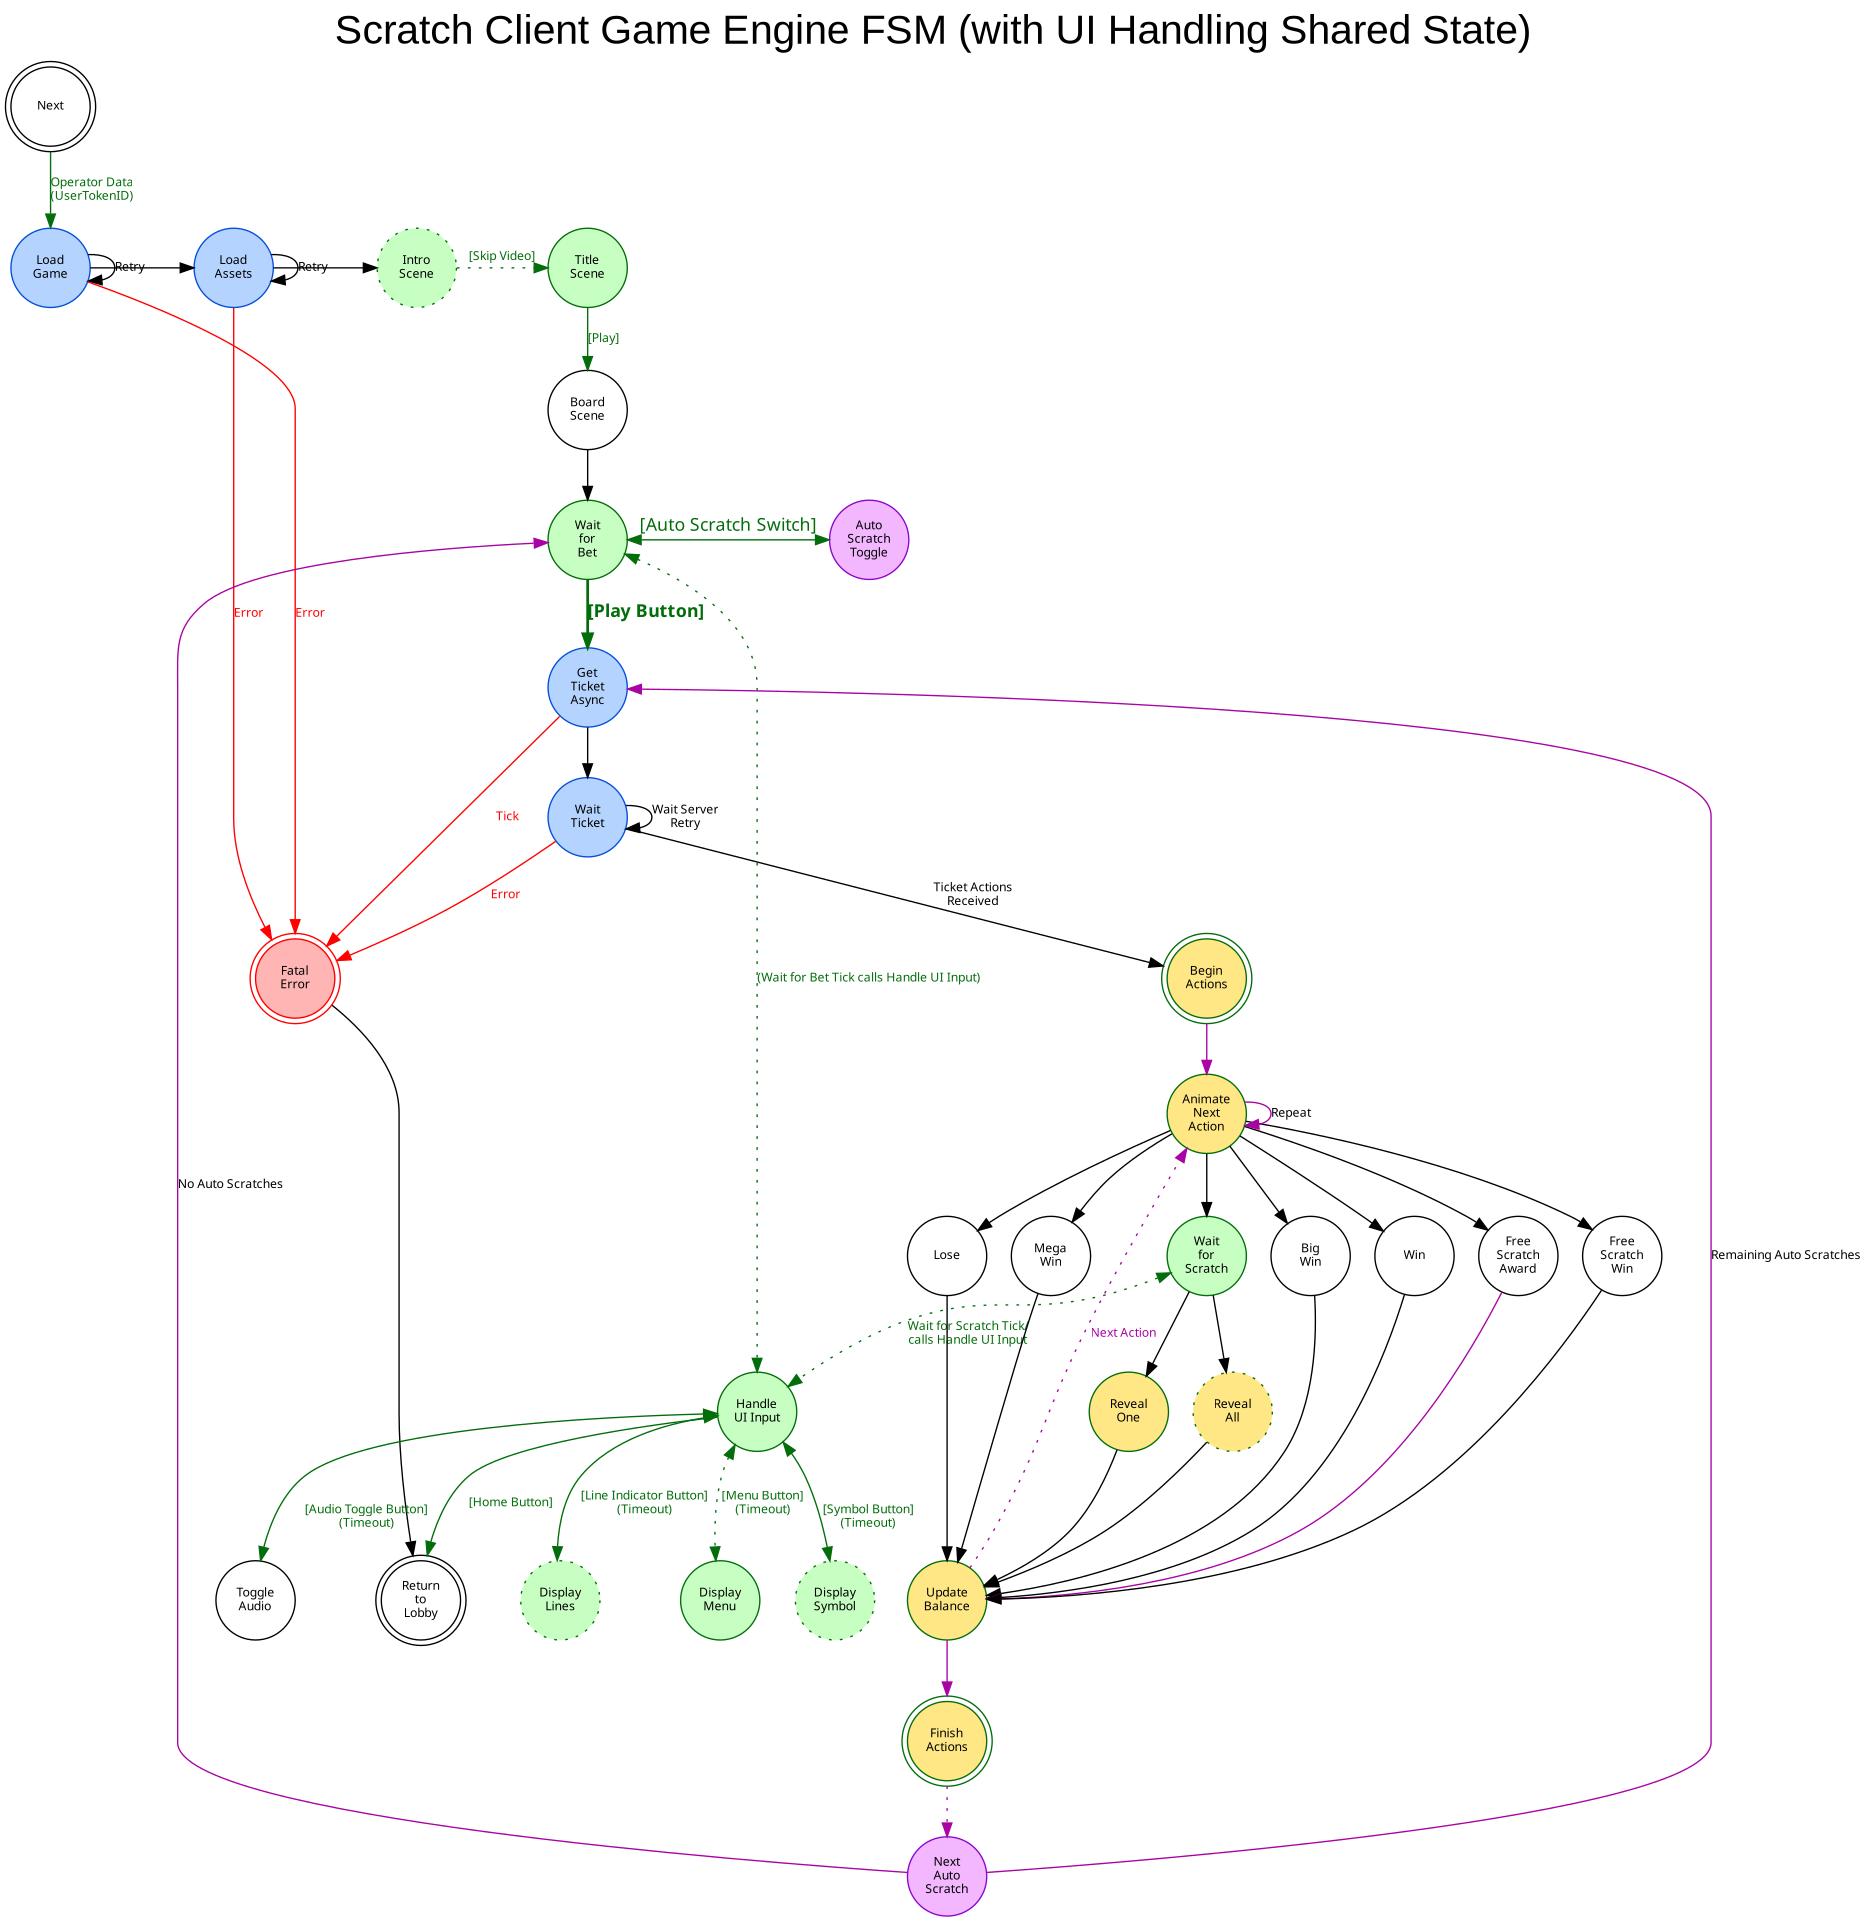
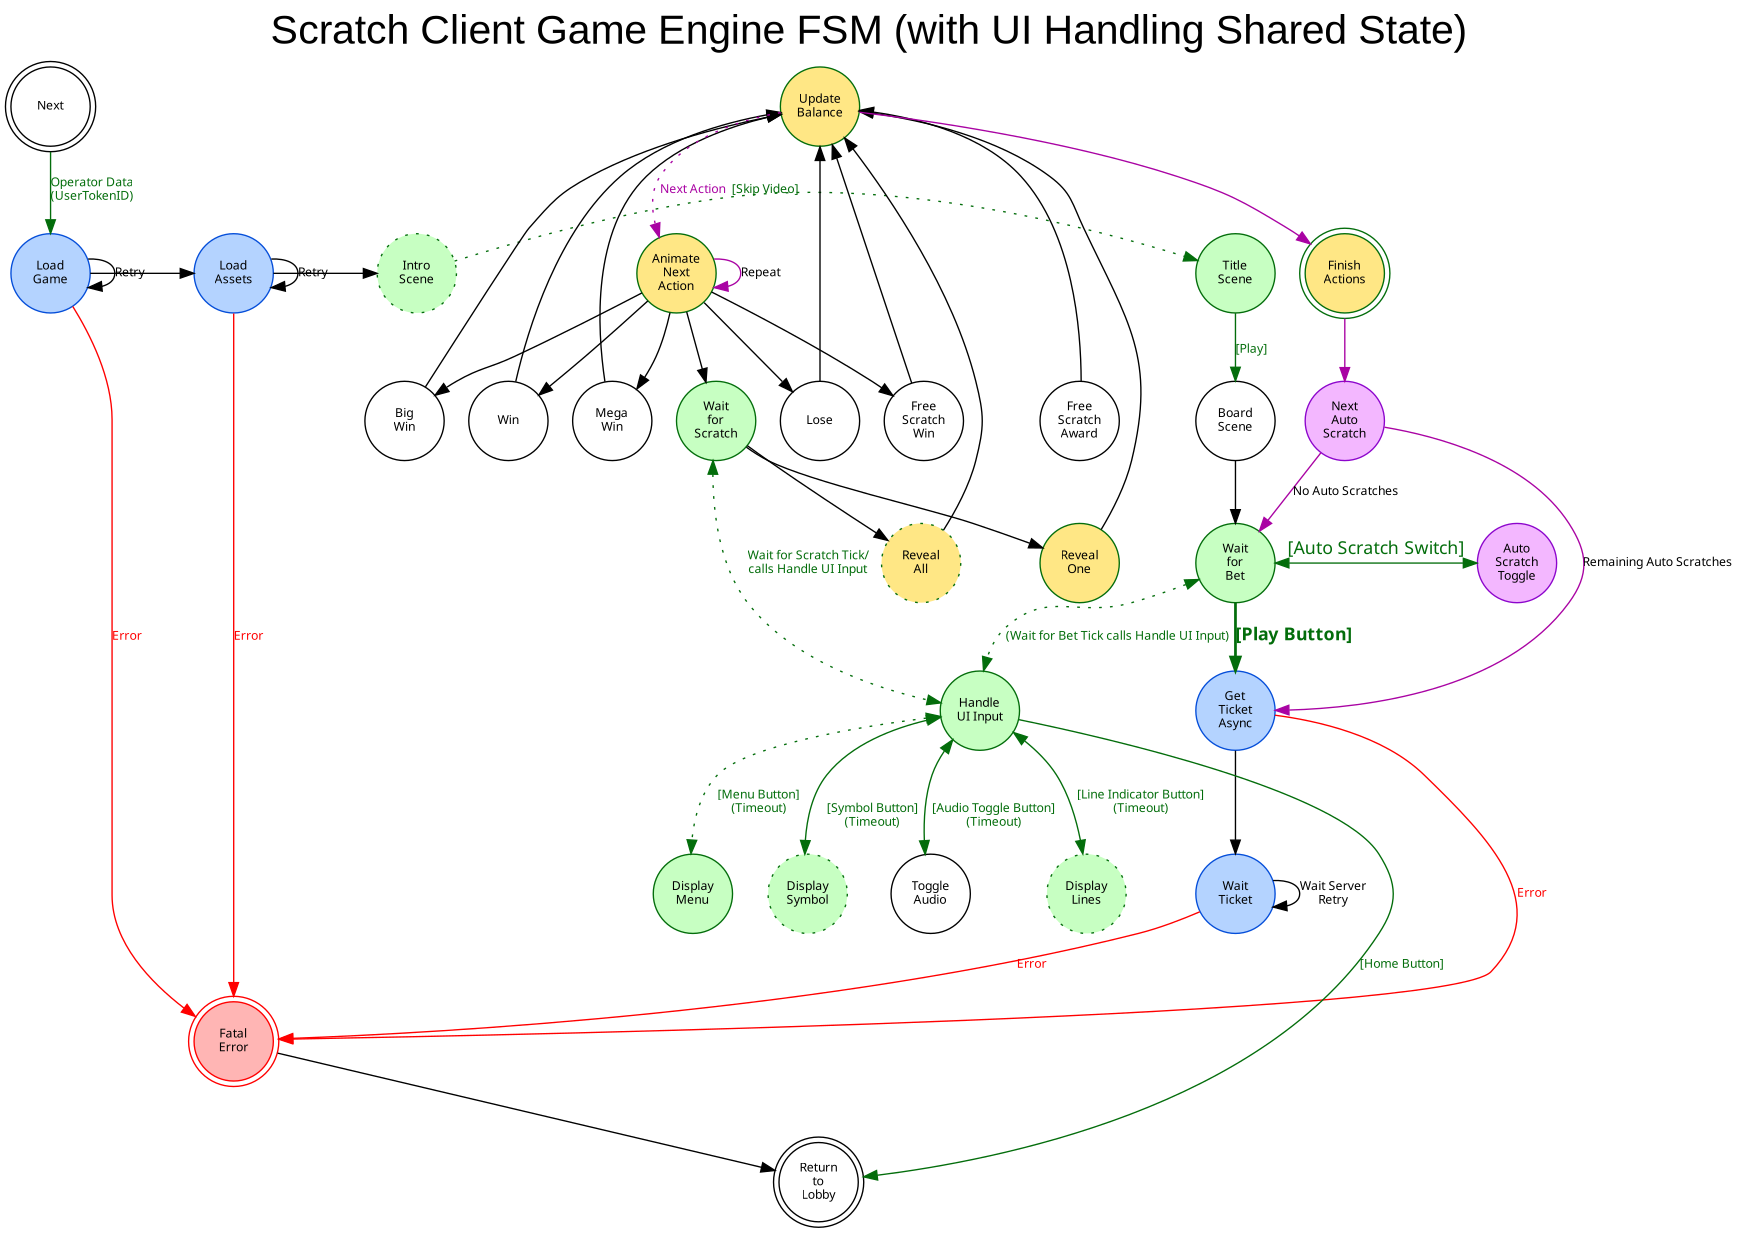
edge "Get Ticket Async" -> "Fatal Error": label "Tick" -> "Error"
node "Begin Actions": removed
edge "Animate Next Action" -> "Free Scratch Award": removed
edge "Free Scratch Award" -> "Update Balance": color #a903a3 -> black
edge "Finish Actions" -> "Next Auto Scratch": style dotted -> solid
